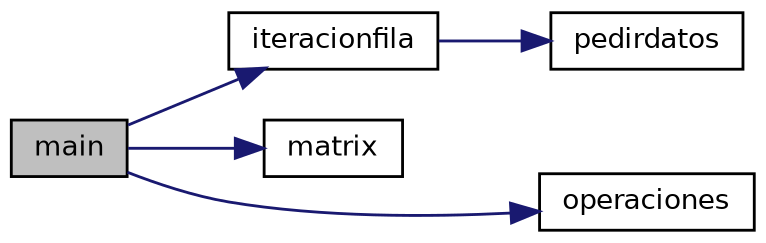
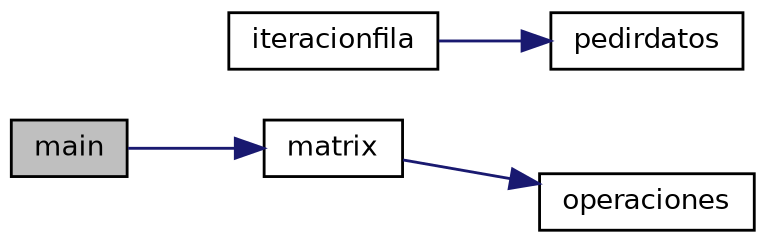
edge "main" -> "iteracionfila": removed
edge "main" -> "operaciones": now "matrix" -> "operaciones"
